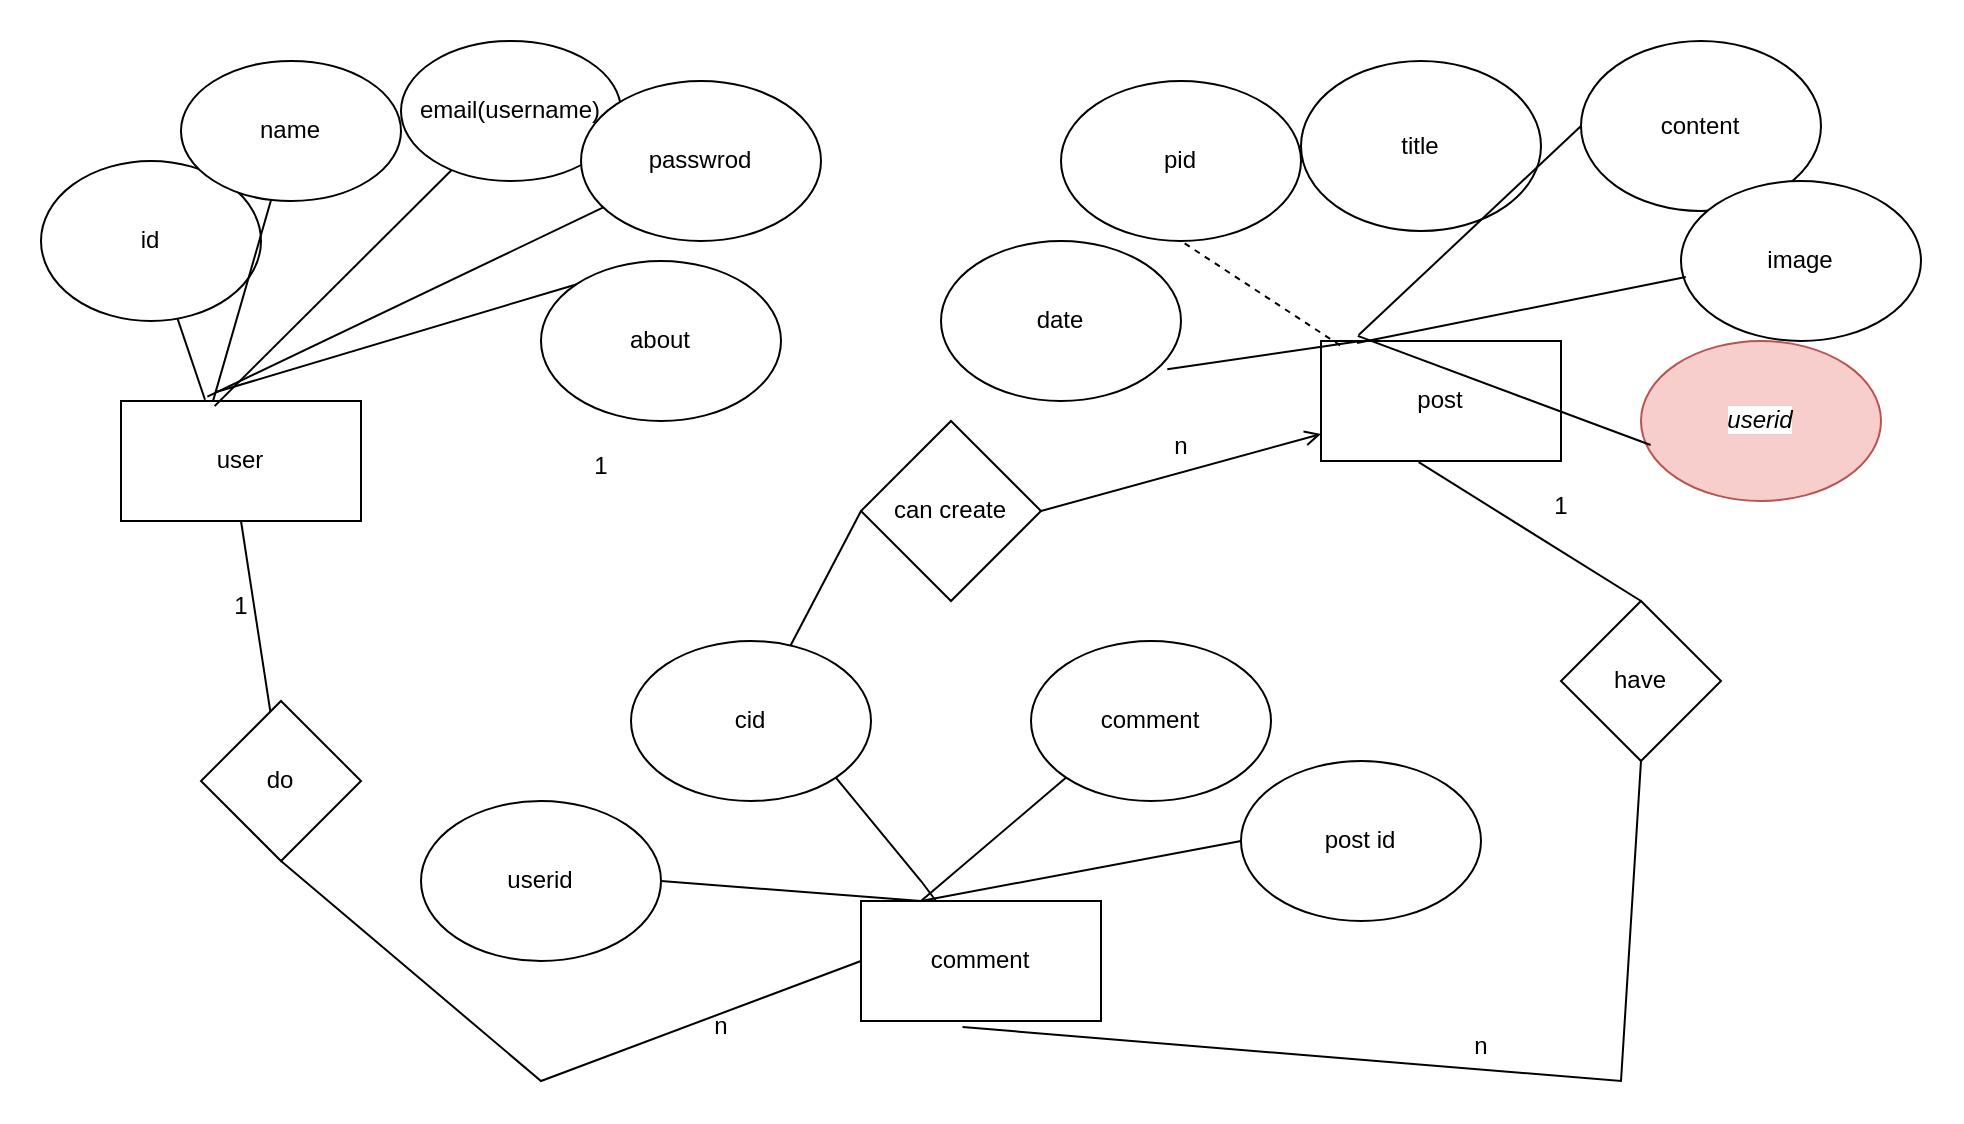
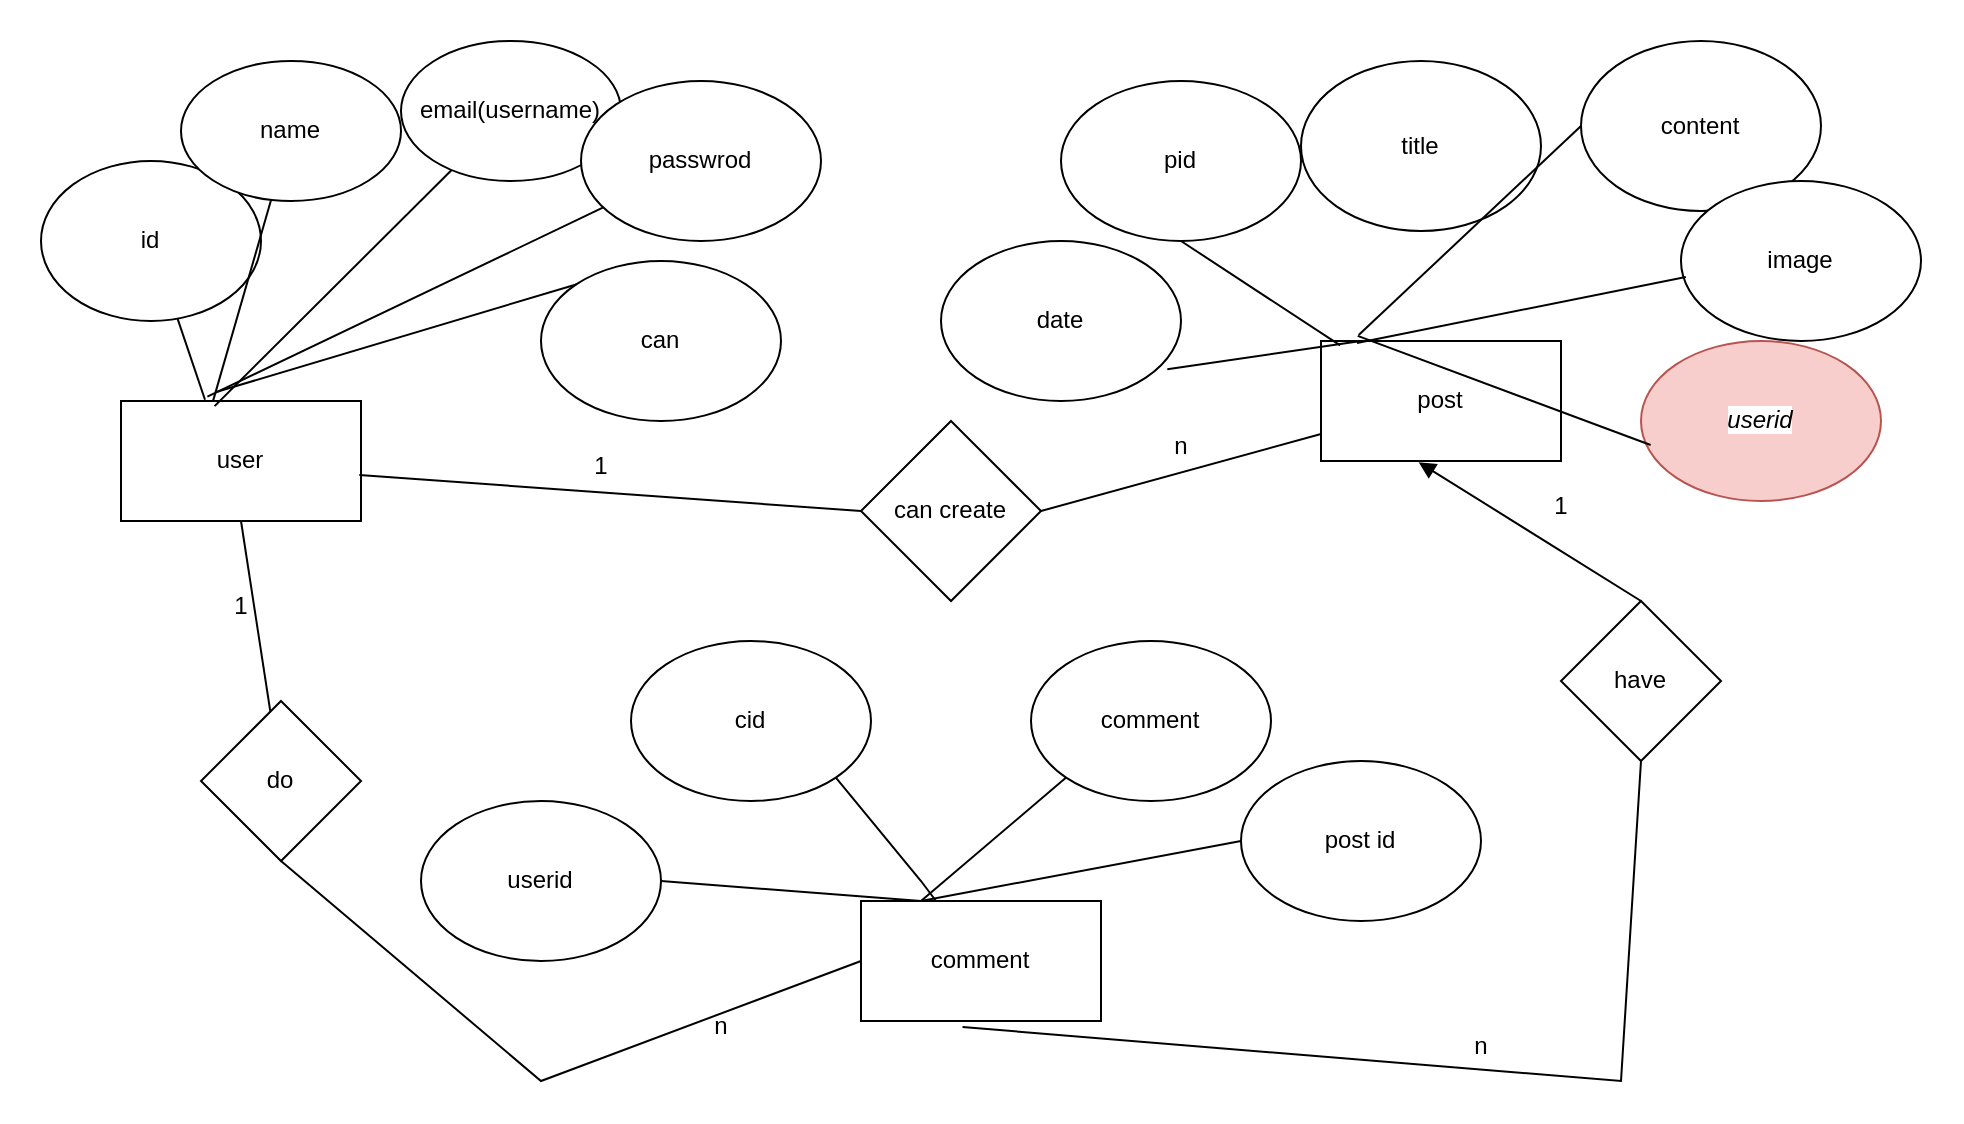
edge "pid" -- "post": style dashed -> solid
node "about": label "about" -> "can"
edge "can create" -> "post": arrowhead open -> none
edge "post" -- "have": arrowhead none -> block
edge "can create" -- "cid": now "can create" -- "user"
